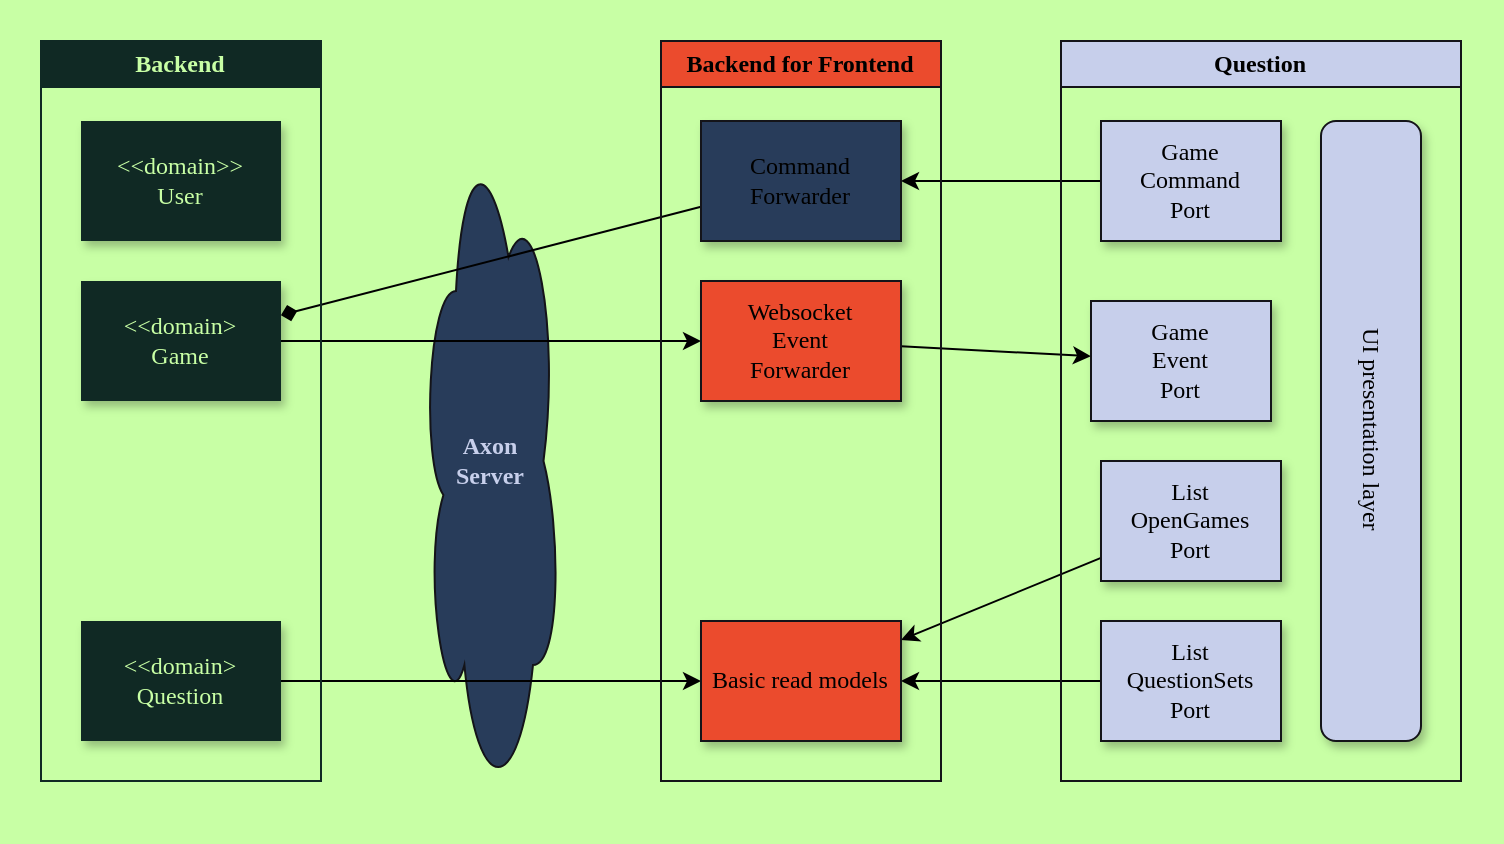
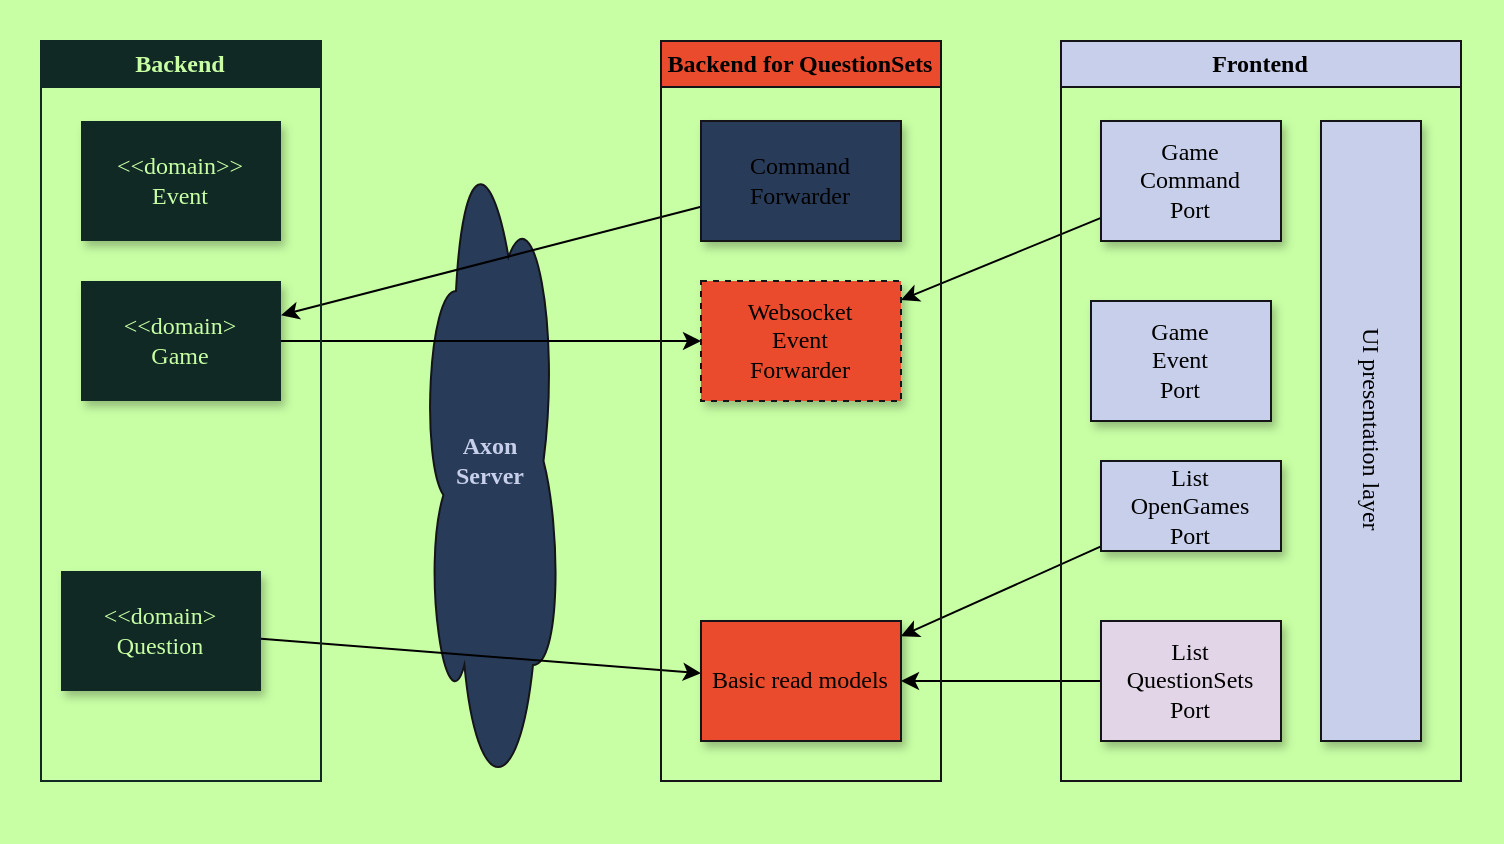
node "Backend for Frontend": label "Backend for Frontend" -> "Backend for QuestionSets"
node "Question": label "Question" -> "Frontend"
node "<<domain>> User": label "<<domain>> User" -> "<<domain>> Event"
edge "Game Command Port" -> "Command Forwarder": now "Game Command Port" -> "Websocket Event Forwarder"
edge "Command Forwarder" -> "<<domain> Game": arrowhead diamond -> classic
node "Websocket Event Forwarder": style solid -> dashed
edge "Websocket Event Forwarder" -> "Game Event Port": removed
node "UI presentation layer": shape rounded rectangle -> rectangle
node "List OpenGames Port": size 180x120 -> 180x90
node "<<domain> Question": moved (181, 681) -> (161, 631)
node "List QuestionSets Port": fillcolor #c7cfeb -> #e1d5e7
